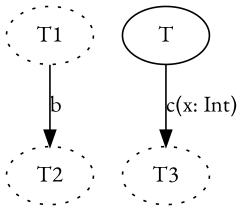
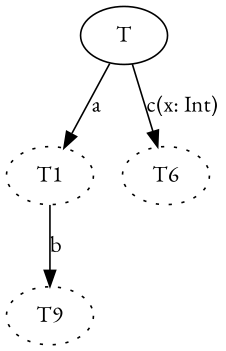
edge "T" -> "T1": added, label "a"
node "T2": label "T2" -> "T9"
node "T3": label "T3" -> "T6"
